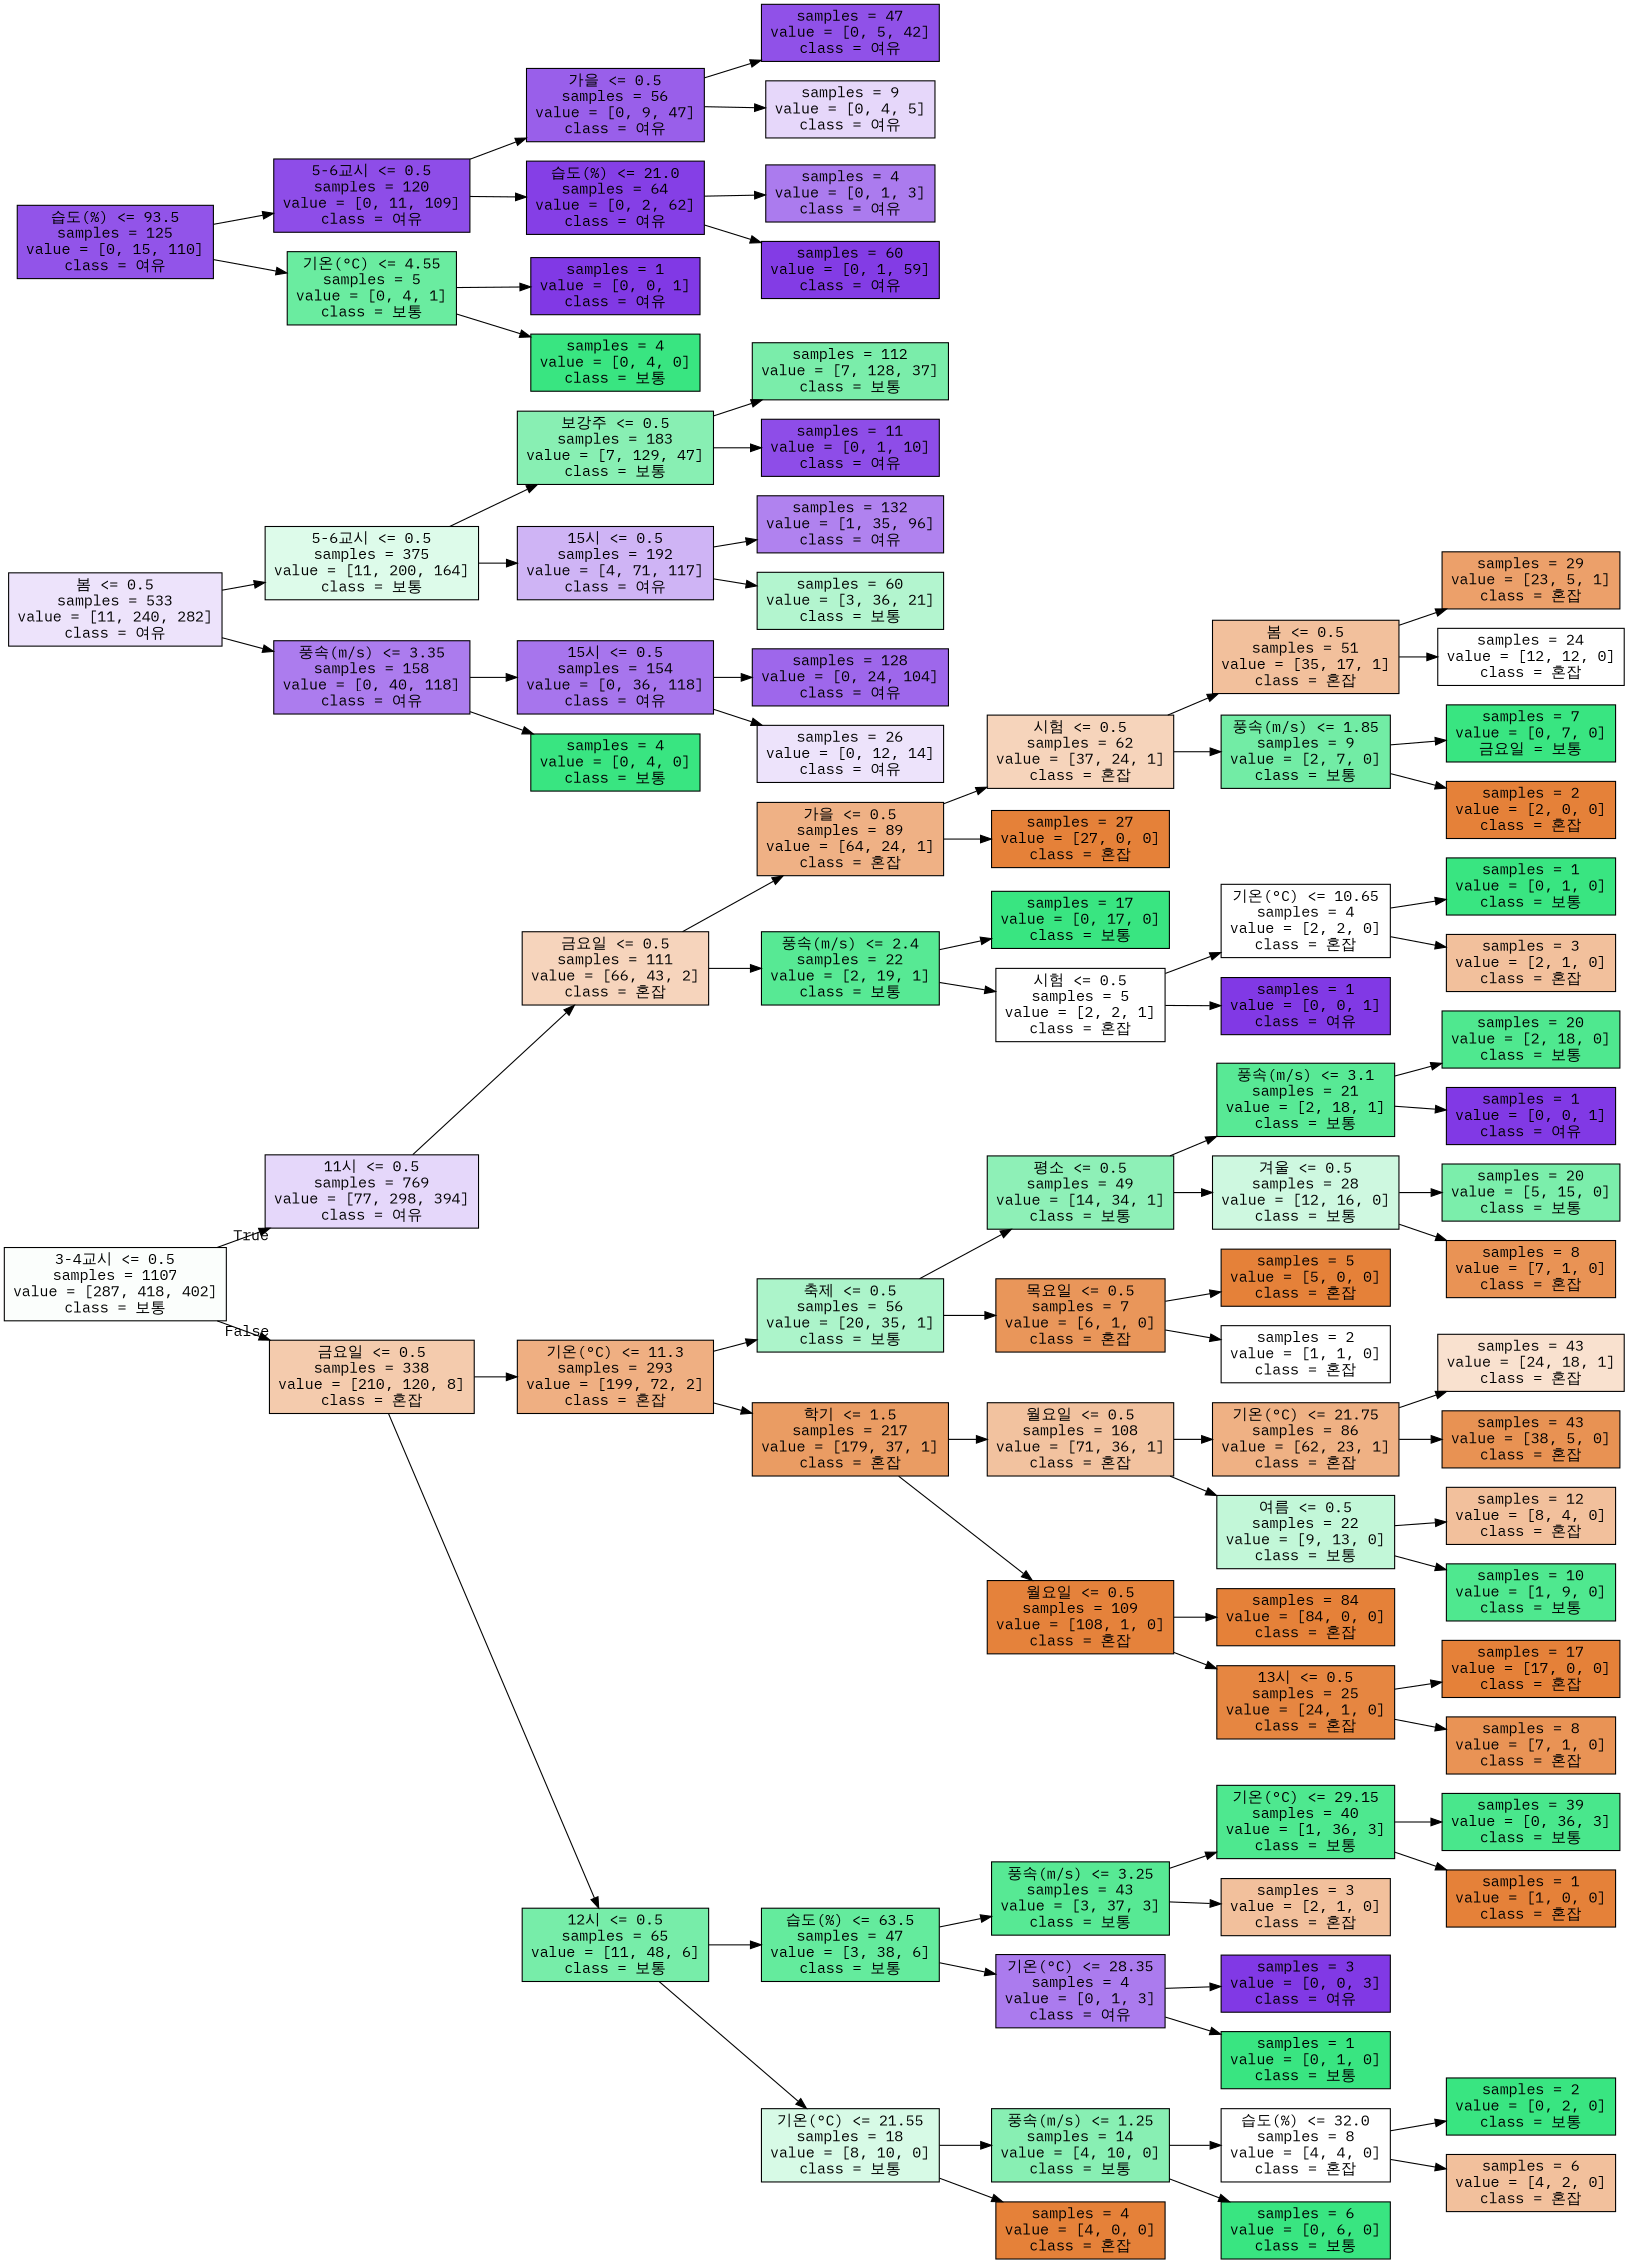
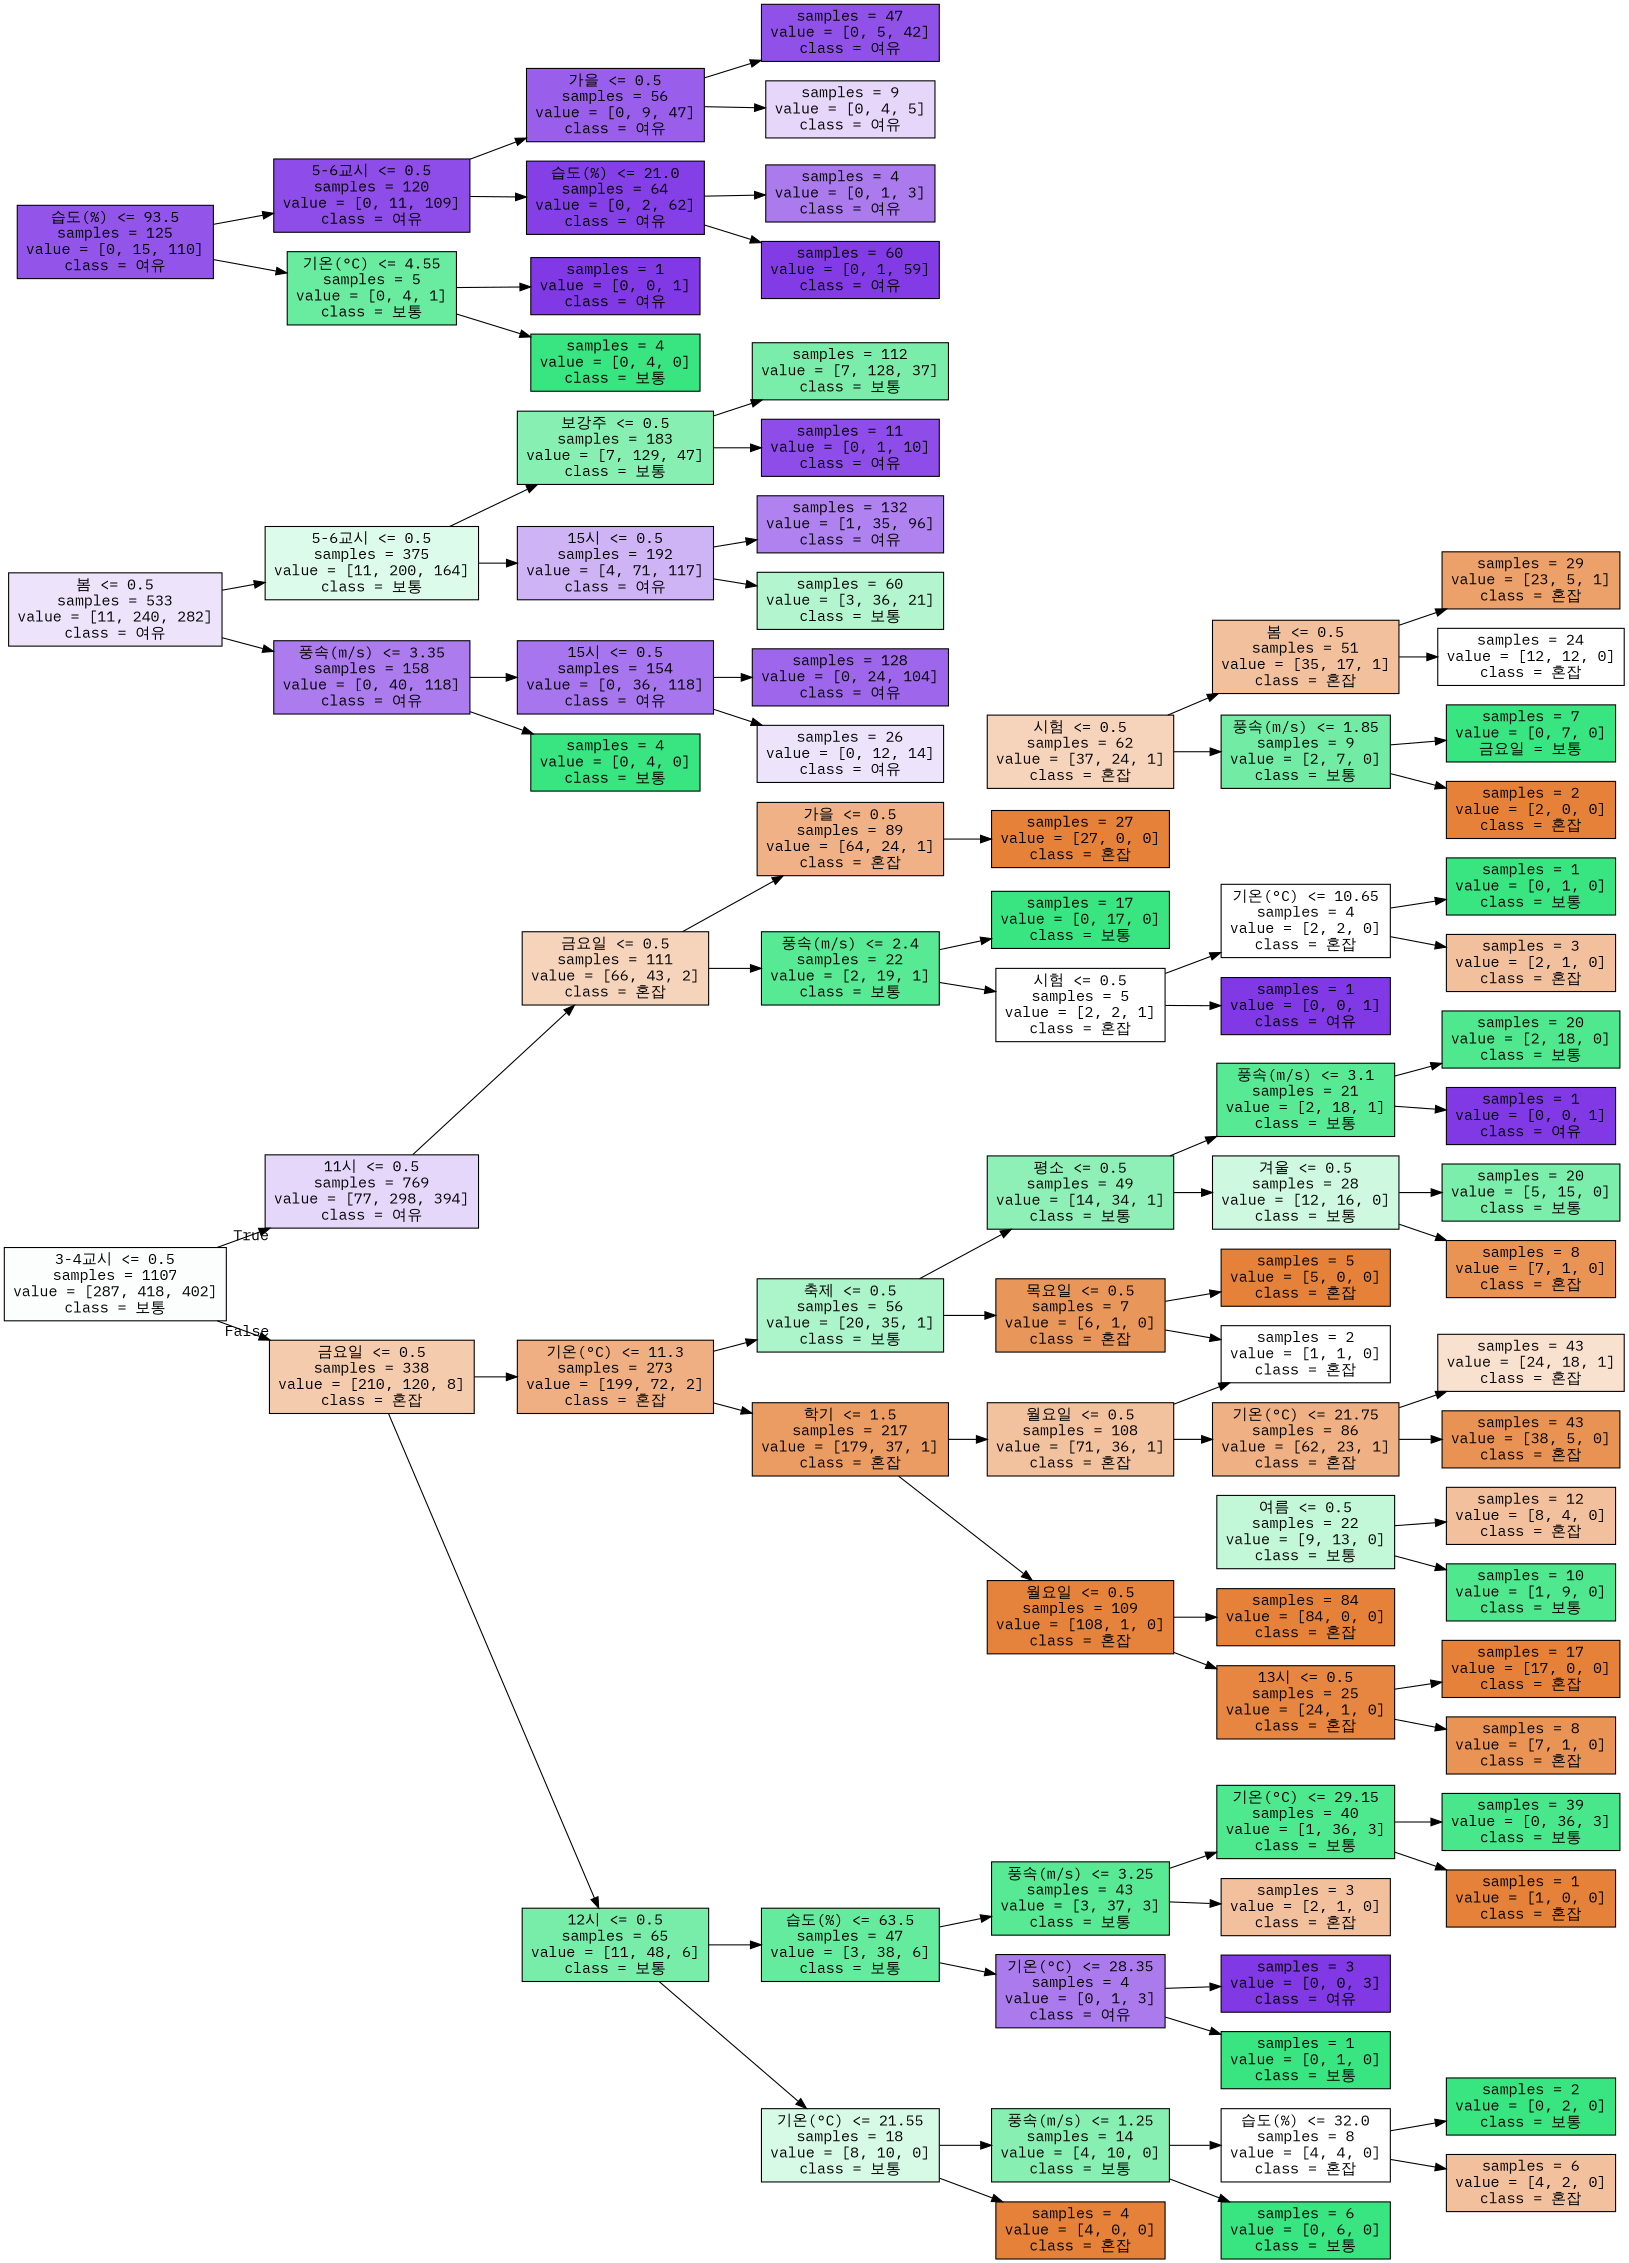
edge "가을 <= 0.5 samples = 89 value = [64, 24, 1] class = 혼잡" -> "시험 <= 0.5 samples = 62 value = [37, 24, 1] class = 혼잡": removed
node "기온(°C) <= 11.3 samples = 293 value = [199, 72, 2] class = 혼잡": label "기온(°C) <= 11.3 samples = 293 value = [199, 72, 2] class = 혼잡" -> "기온(°C) <= 11.3 samples = 273 value = [199, 72, 2] class = 혼잡"
edge "월요일 <= 0.5 samples = 108 value = [71, 36, 1] class = 혼잡" -> "여름 <= 0.5 samples = 22 value = [9, 13, 0] class = 보통": now "월요일 <= 0.5 samples = 108 value = [71, 36, 1] class = 혼잡" -> "samples = 2 value = [1, 1, 0] class = 혼잡"
